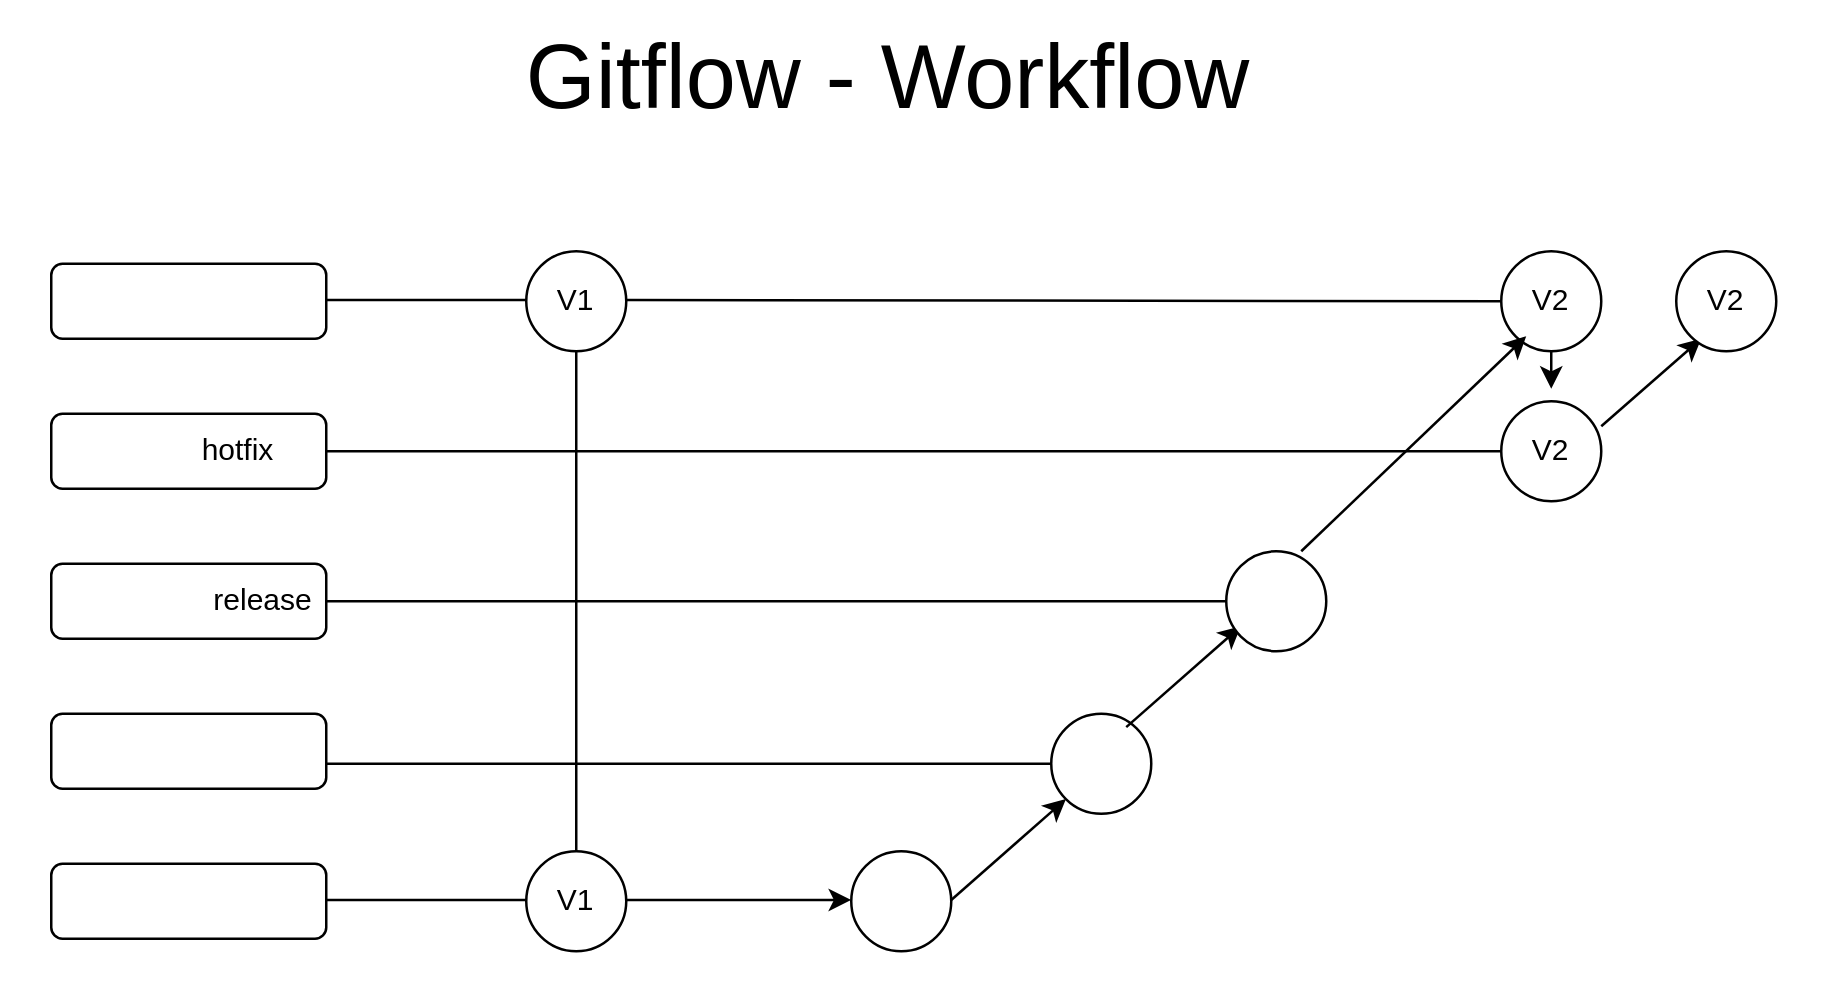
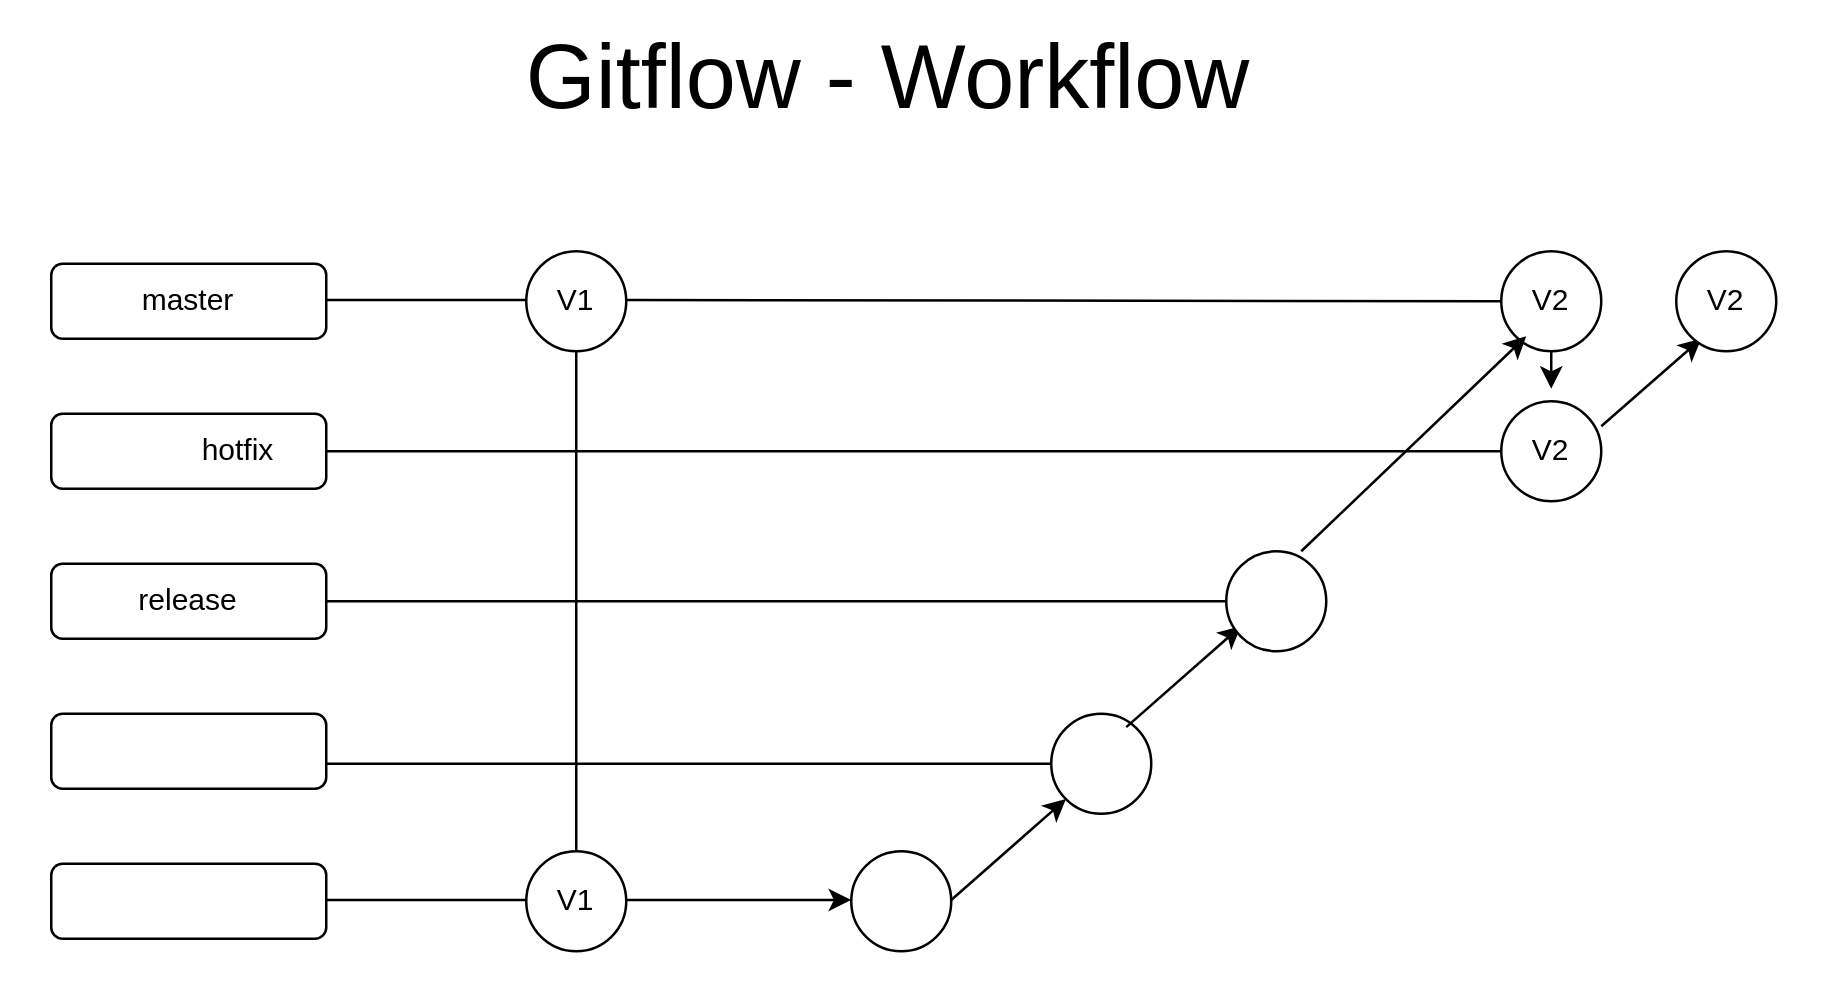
node "master": added
node "release": moved (264, 601) -> (189, 601)
